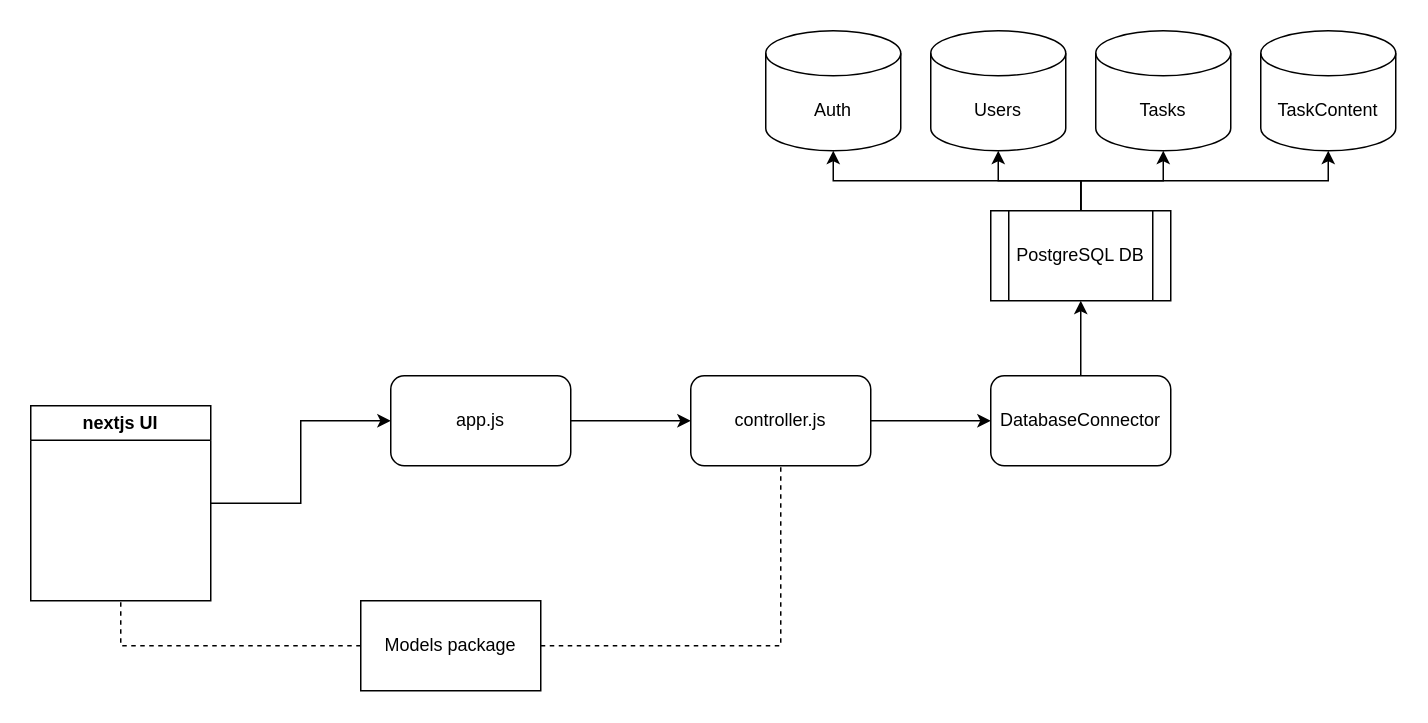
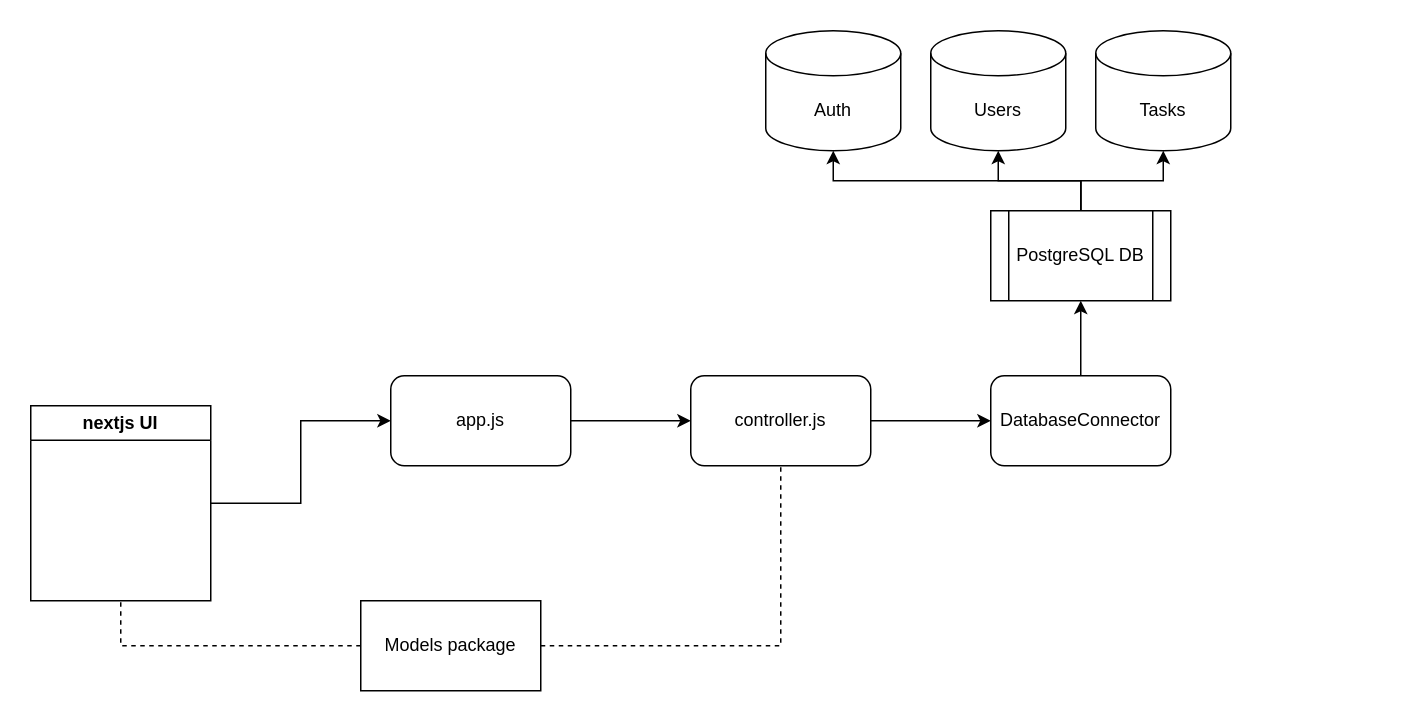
node "TaskContent": removed
edge "PostgreSQL DB" -> "TaskContent": removed
